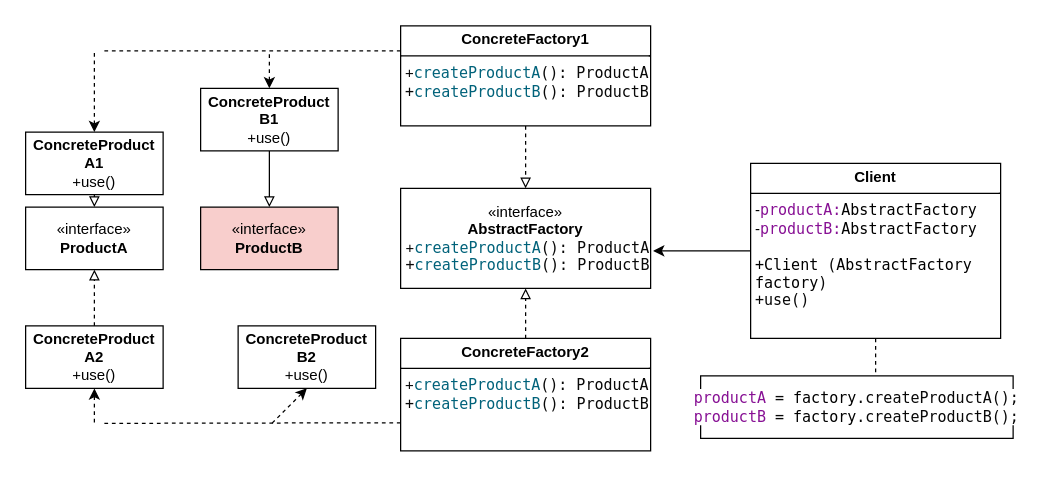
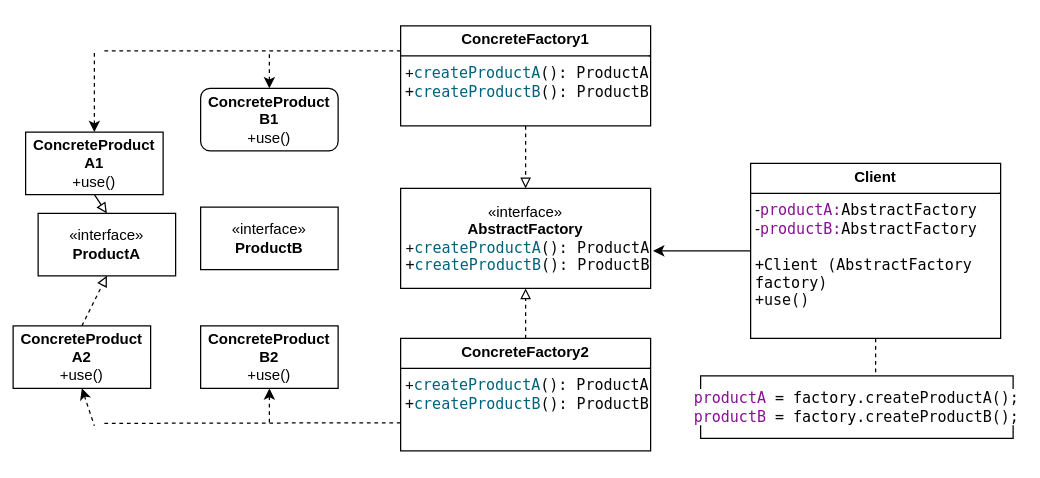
node "ConcreteProduct B1 +use()": shape rectangle -> rounded rectangle
edge "ConcreteProduct B1 +use()" -> "«interface» ProductB": removed
node "«interface» ProductA": moved (94, 238) -> (107, 244)
node "«interface» ProductB": fillcolor #f8cecc -> #ffffff
node "ConcreteProduct A2 +use()": moved (94, 357) -> (82, 357)
node "ConcreteProduct B2 +use()": moved (307, 357) -> (269, 357)
